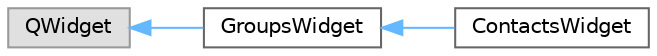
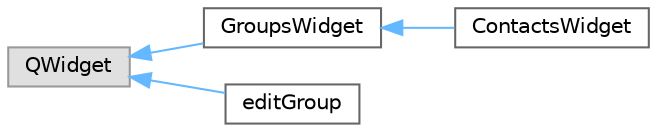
node "editGroup": added
